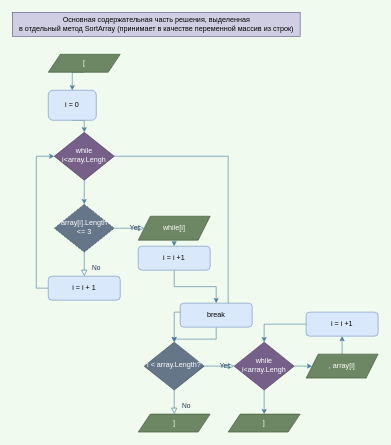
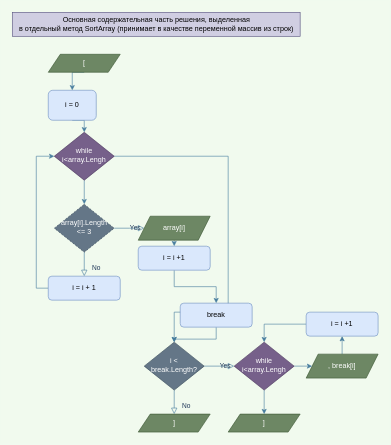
node "while[i]": label "while[i]" -> "array[i]"
node "i < array.Length?": label "i < array.Length?" -> "i < break.Length?"
node ", array[i]": label ", array[i]" -> ", break[i]"
